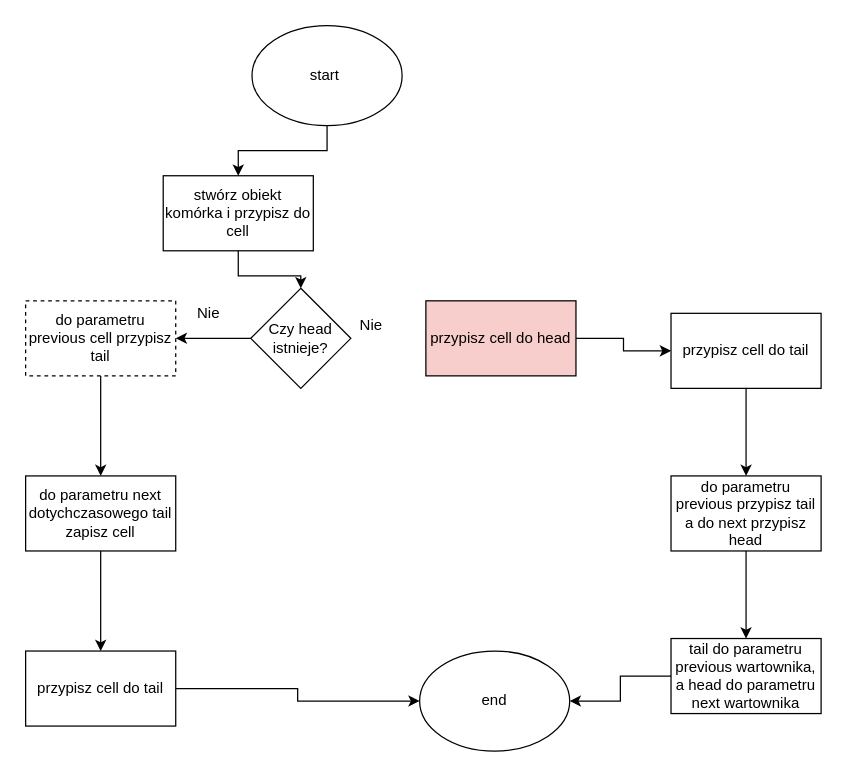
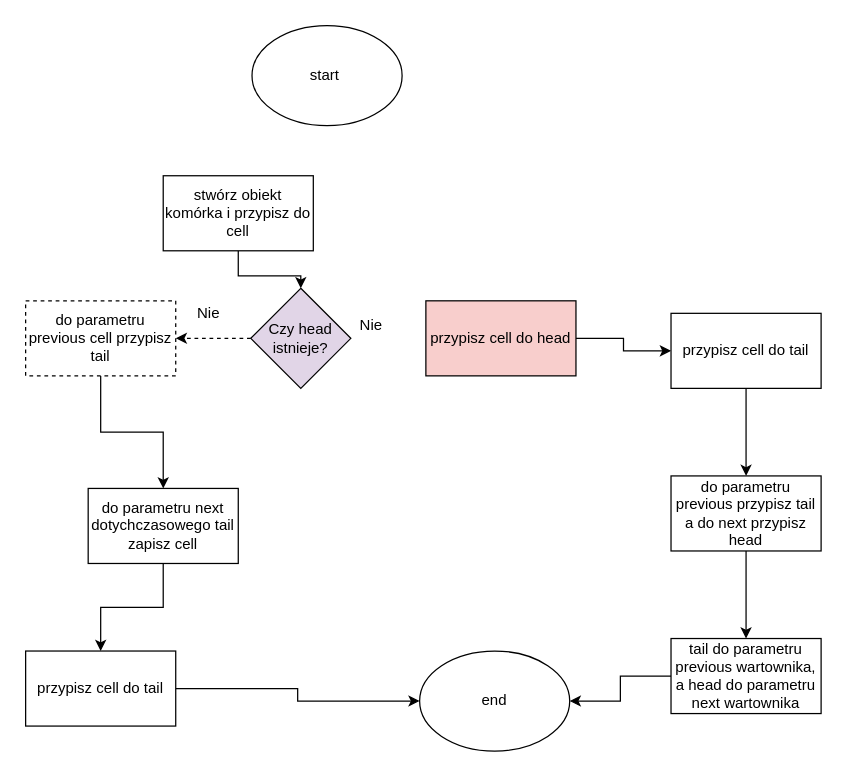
edge "start" -> "stwórz obiekt komórka i przypisz do cell": removed
edge "Czy head istnieje?" -> "do parametru previous cell przypisz tail": style solid -> dashed
node "Czy head istnieje?": fillcolor #ffffff -> #e1d5e7
node "do parametru next dotychczasowego tail zapisz cell": moved (101, 513) -> (163, 526)
